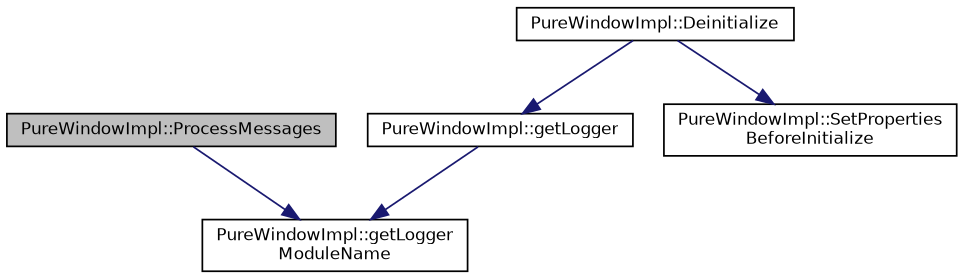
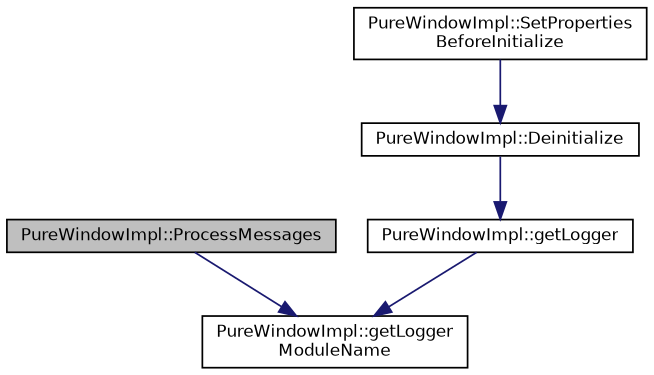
edge "PureWindowImpl::Deinitialize" -> "PureWindowImpl::SetProperties BeforeInitialize": reversed
